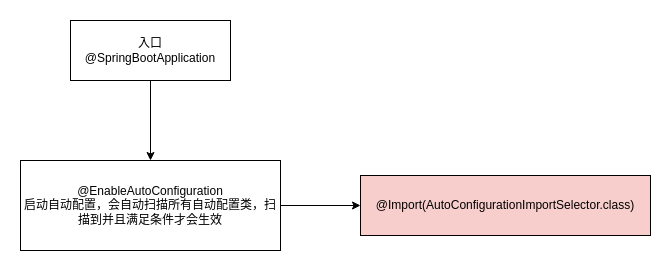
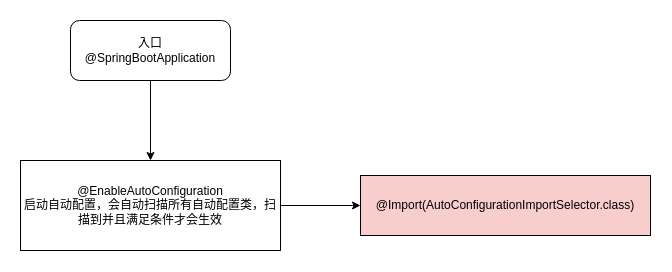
node "入口 @SpringBootApplication": shape rectangle -> rounded rectangle
